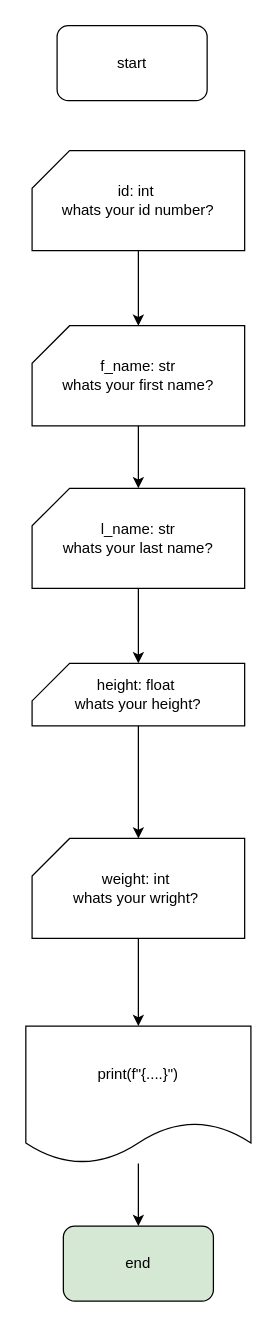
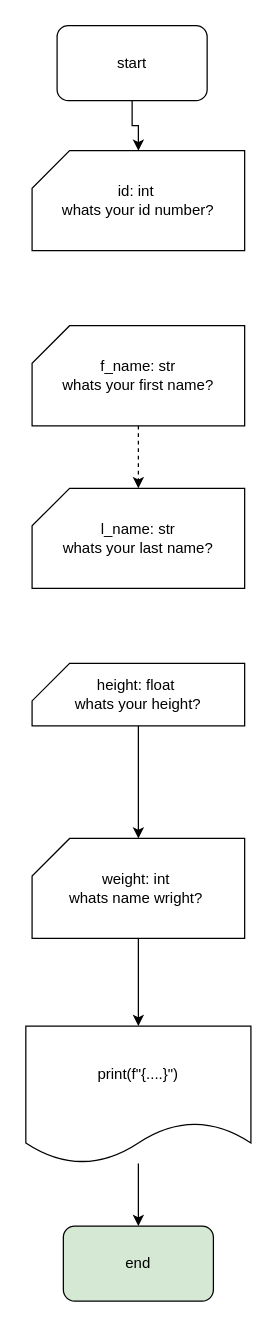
edge "start" -> "id: int whats your id number?": added
edge "id: int whats your id number?" -> "f_name: str whats your first name?": removed
edge "f_name: str whats your first name?" -> "l_name: str whats your last name?": style solid -> dashed
edge "l_name: str whats your last name?" -> "height: float whats your height?": removed
node "weight: int whats your wright?": label "weight: int whats your wright?" -> "weight: int whats name wright?"
